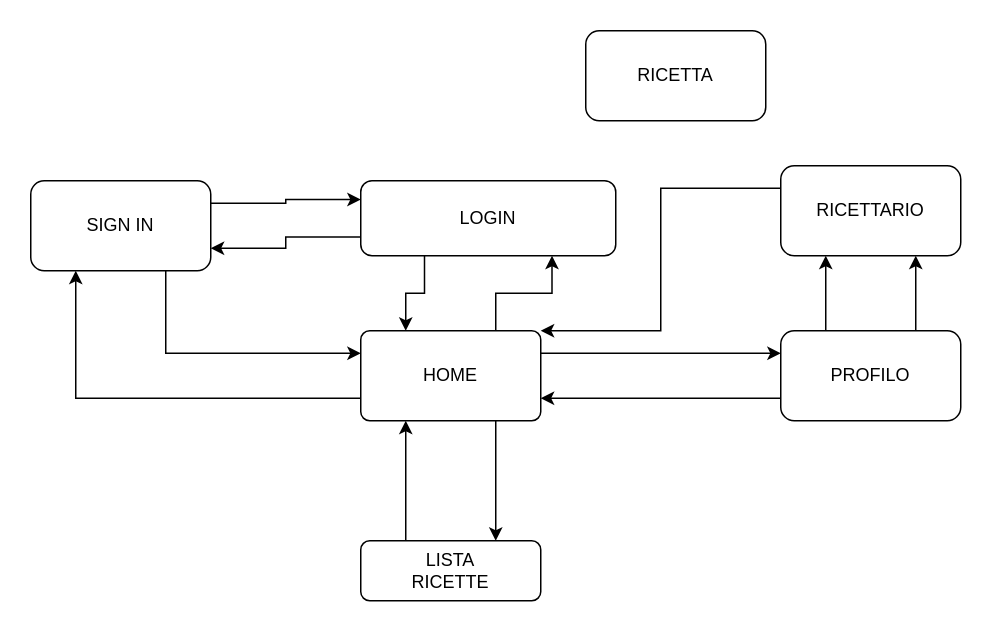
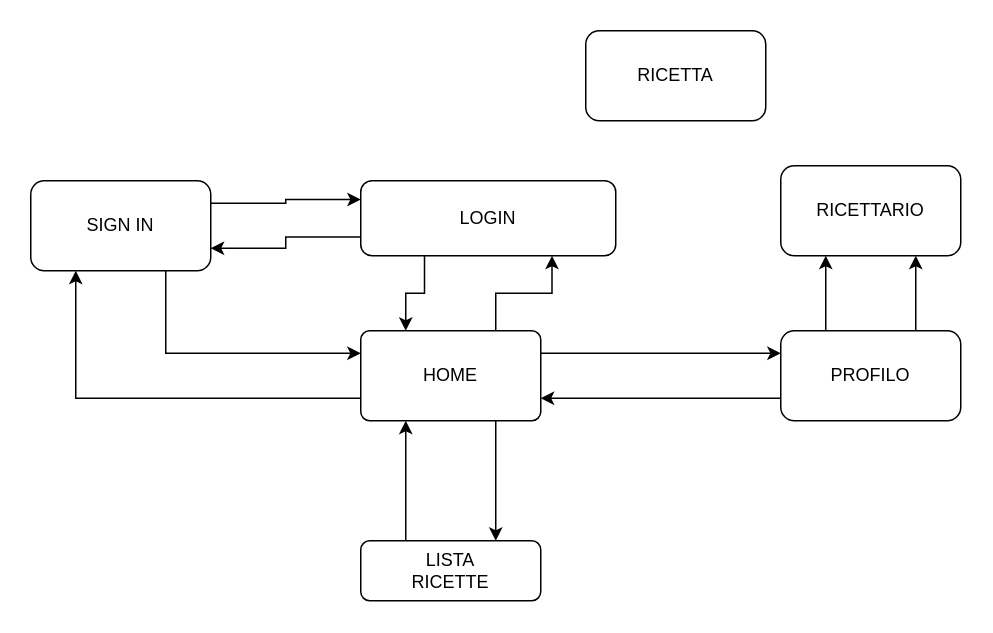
edge "RICETTARIO" -> "HOME": removed
